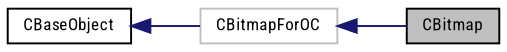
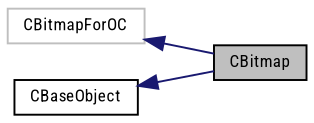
edge "CBitmapForOC" -> "CBaseObject": now "CBitmap" -> "CBaseObject"
